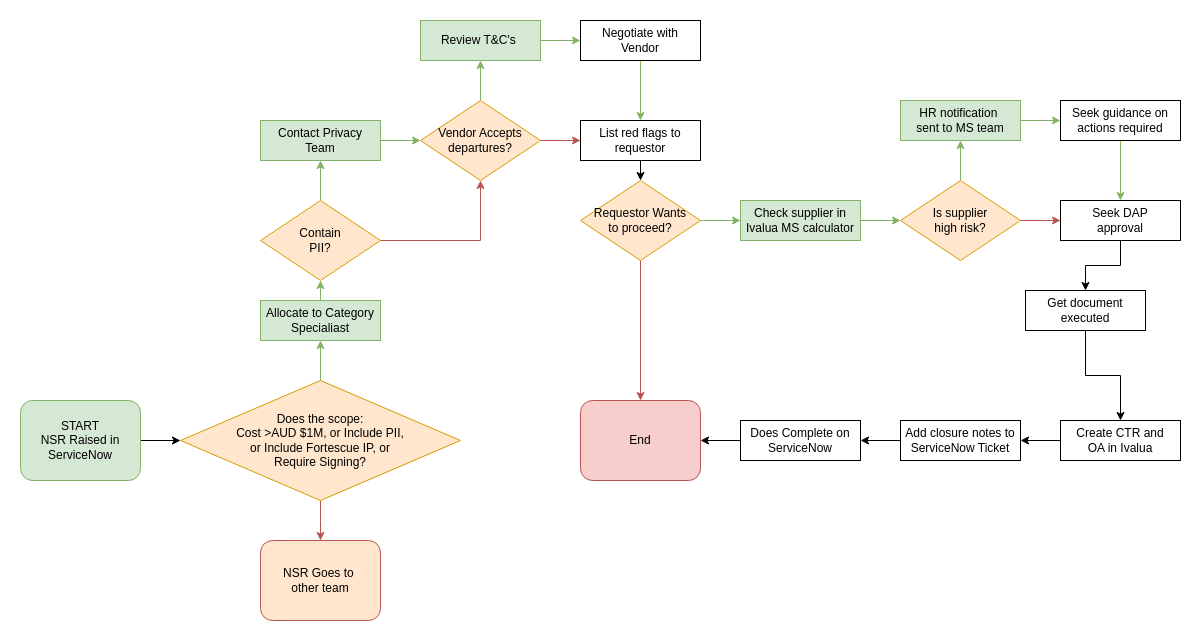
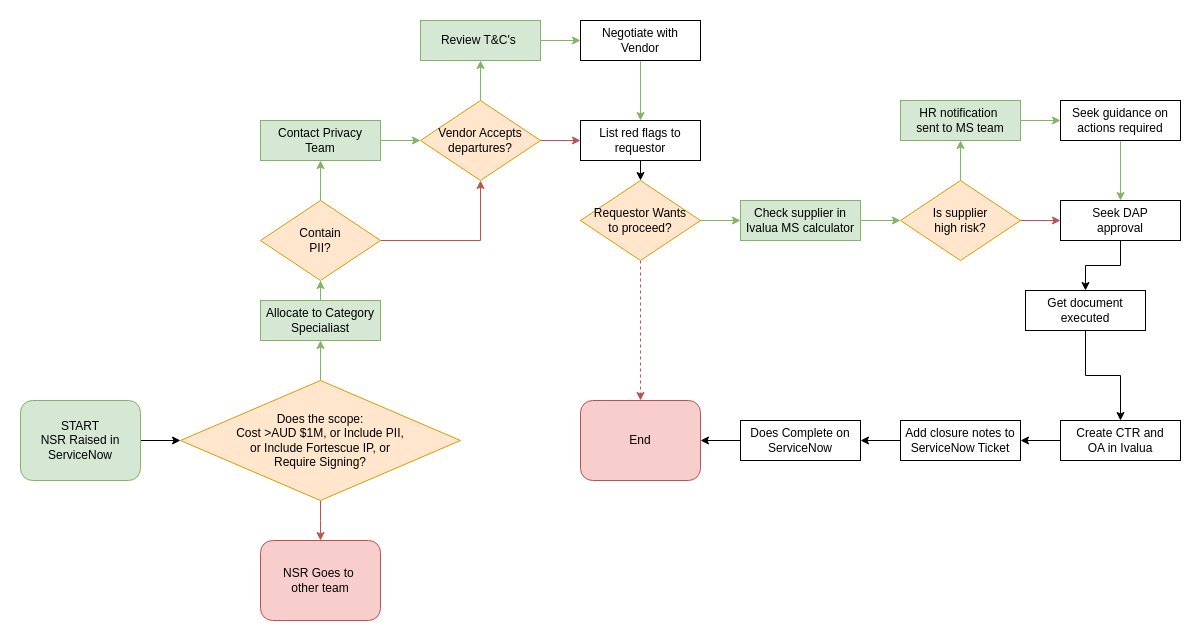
edge "Requestor Wants to proceed?" -> "End": style solid -> dashed
node "NSR Goes to other team": fillcolor #ffe6cc -> #f8cecc
